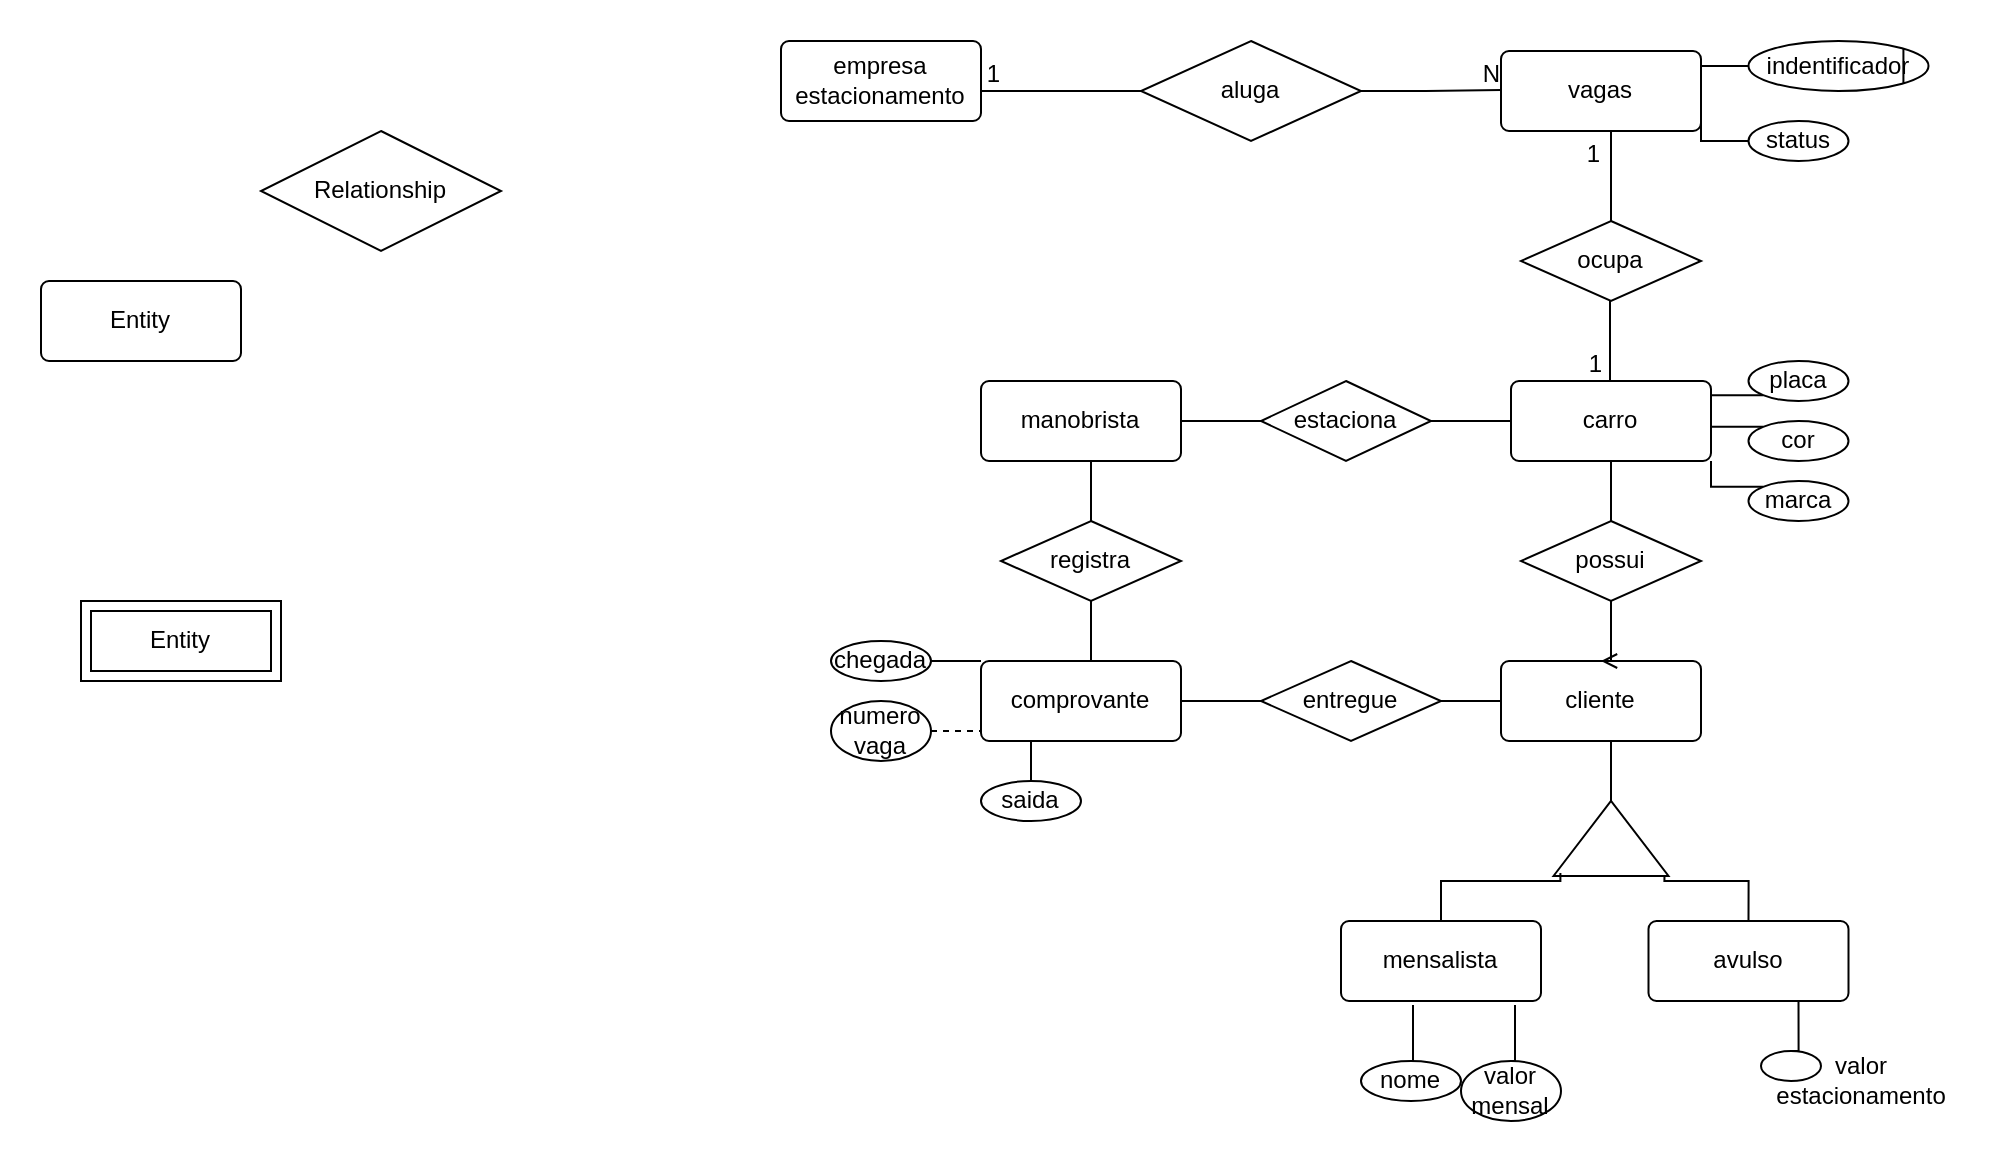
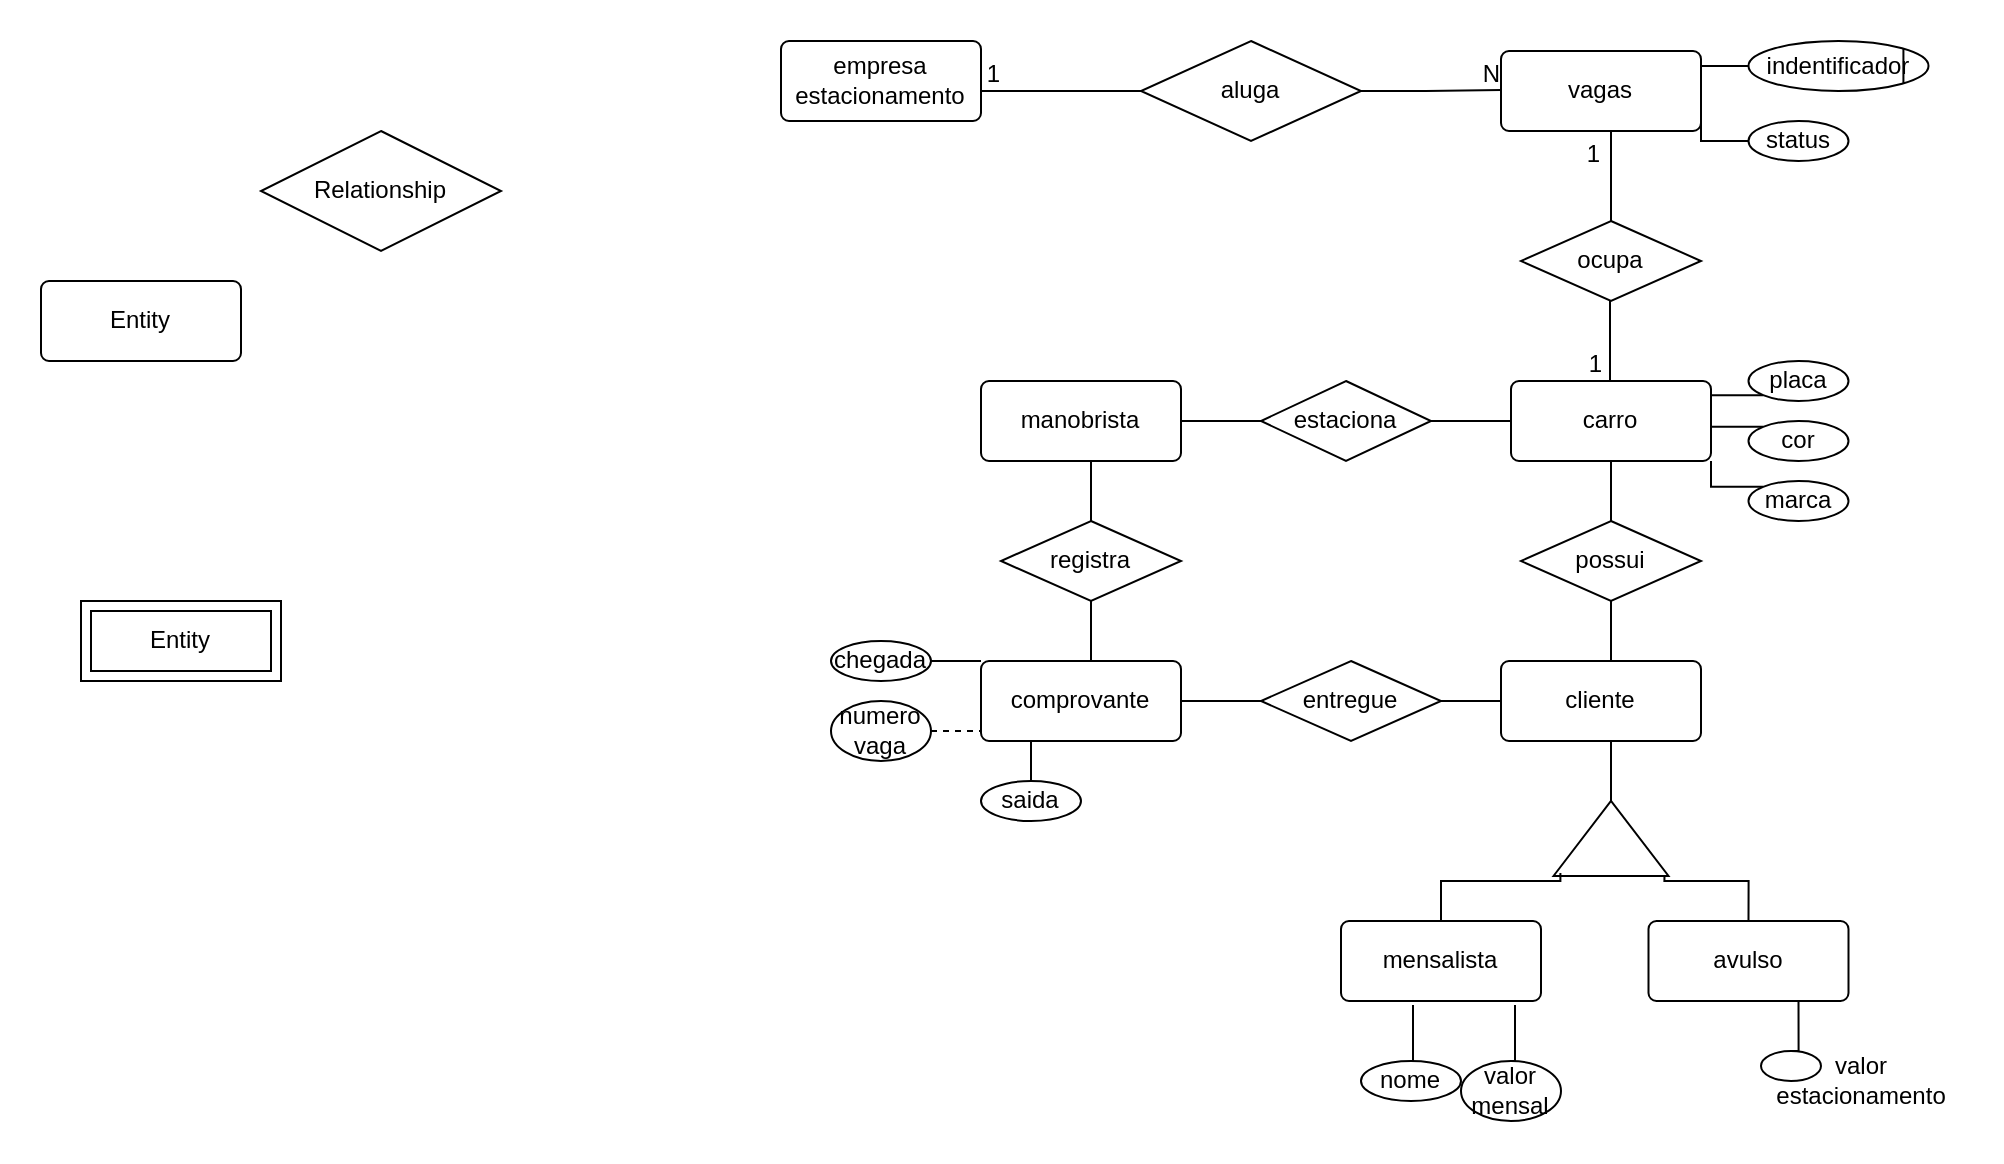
edge "possui" -> "cliente": arrowhead open -> none
